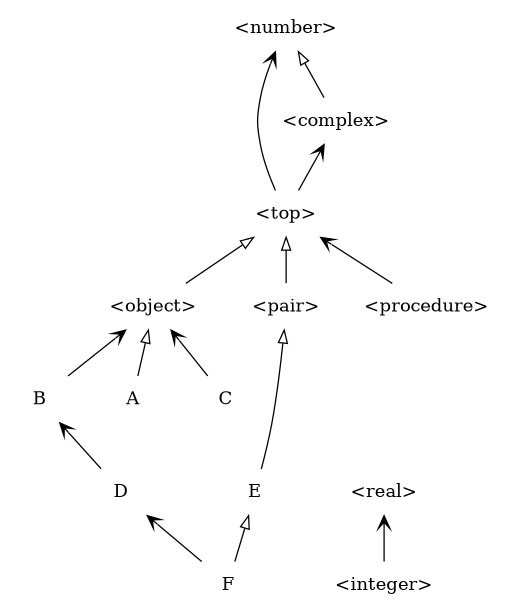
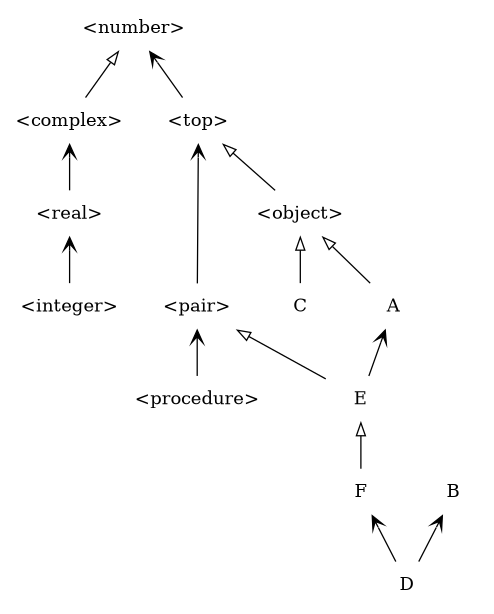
edge "<top>" -> "<complex>": now "<real>" -> "<complex>"
edge "<procedure>" -> "<top>": now "<procedure>" -> "<pair>"
edge "<pair>" -> "<top>": arrowhead onormal -> vee
edge "B" -> "<object>": removed
edge "C" -> "<object>": arrowhead vee -> onormal
edge "E" -> "A": added
edge "F" -> "D": reversed
